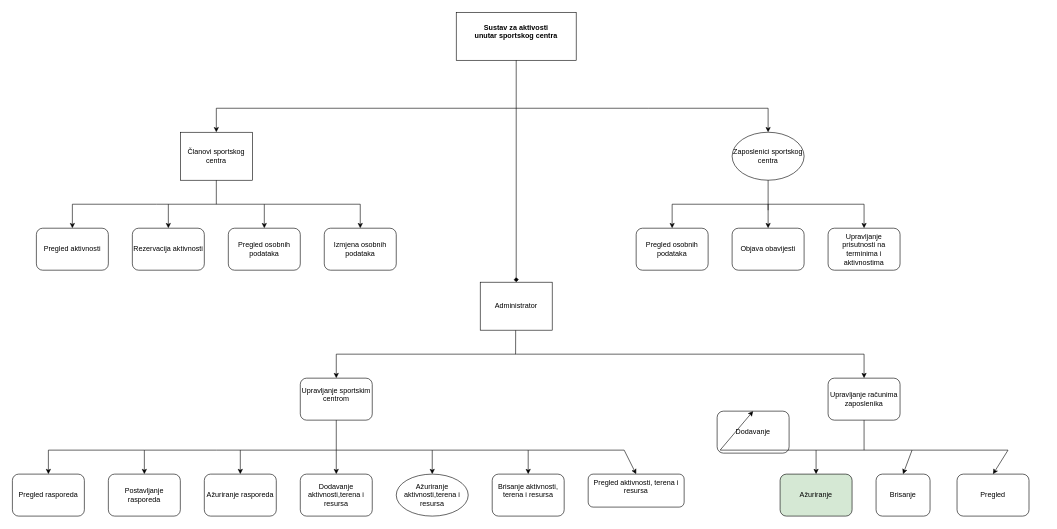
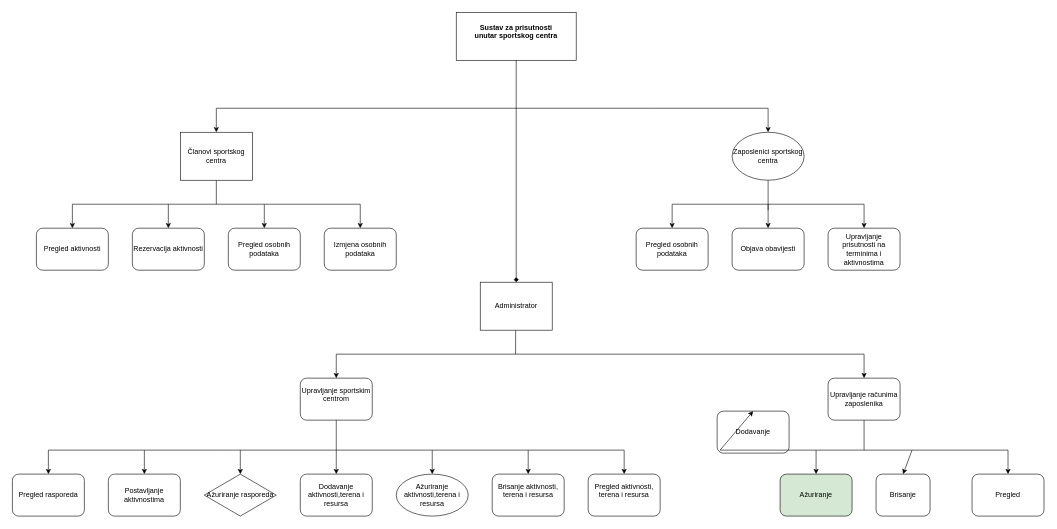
node "Sustav za aktivosti unutar sportskog centra": label "Sustav za aktivosti unutar sportskog centra" -> "Sustav za prisutnosti unutar sportskog centra"
node "Pregled aktivnosti, terena i resursa": size 96x33 -> 72x42
node "Postavljanje rasporeda": label "Postavljanje rasporeda" -> "Postavljanje aktivnostima"
node "Ažuriranje rasporeda": shape rounded rectangle -> diamond
node "Pregled": moved (993, 495) -> (1008, 495)
